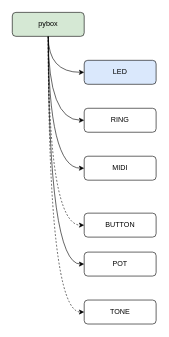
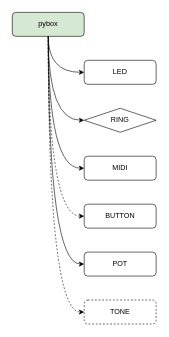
node "LED": fillcolor #dae8fc -> #ffffff
node "RING": shape rounded rectangle -> diamond
node "BUTTON": moved (120, 225) -> (120, 216)
node "TONE": style solid -> dashed
